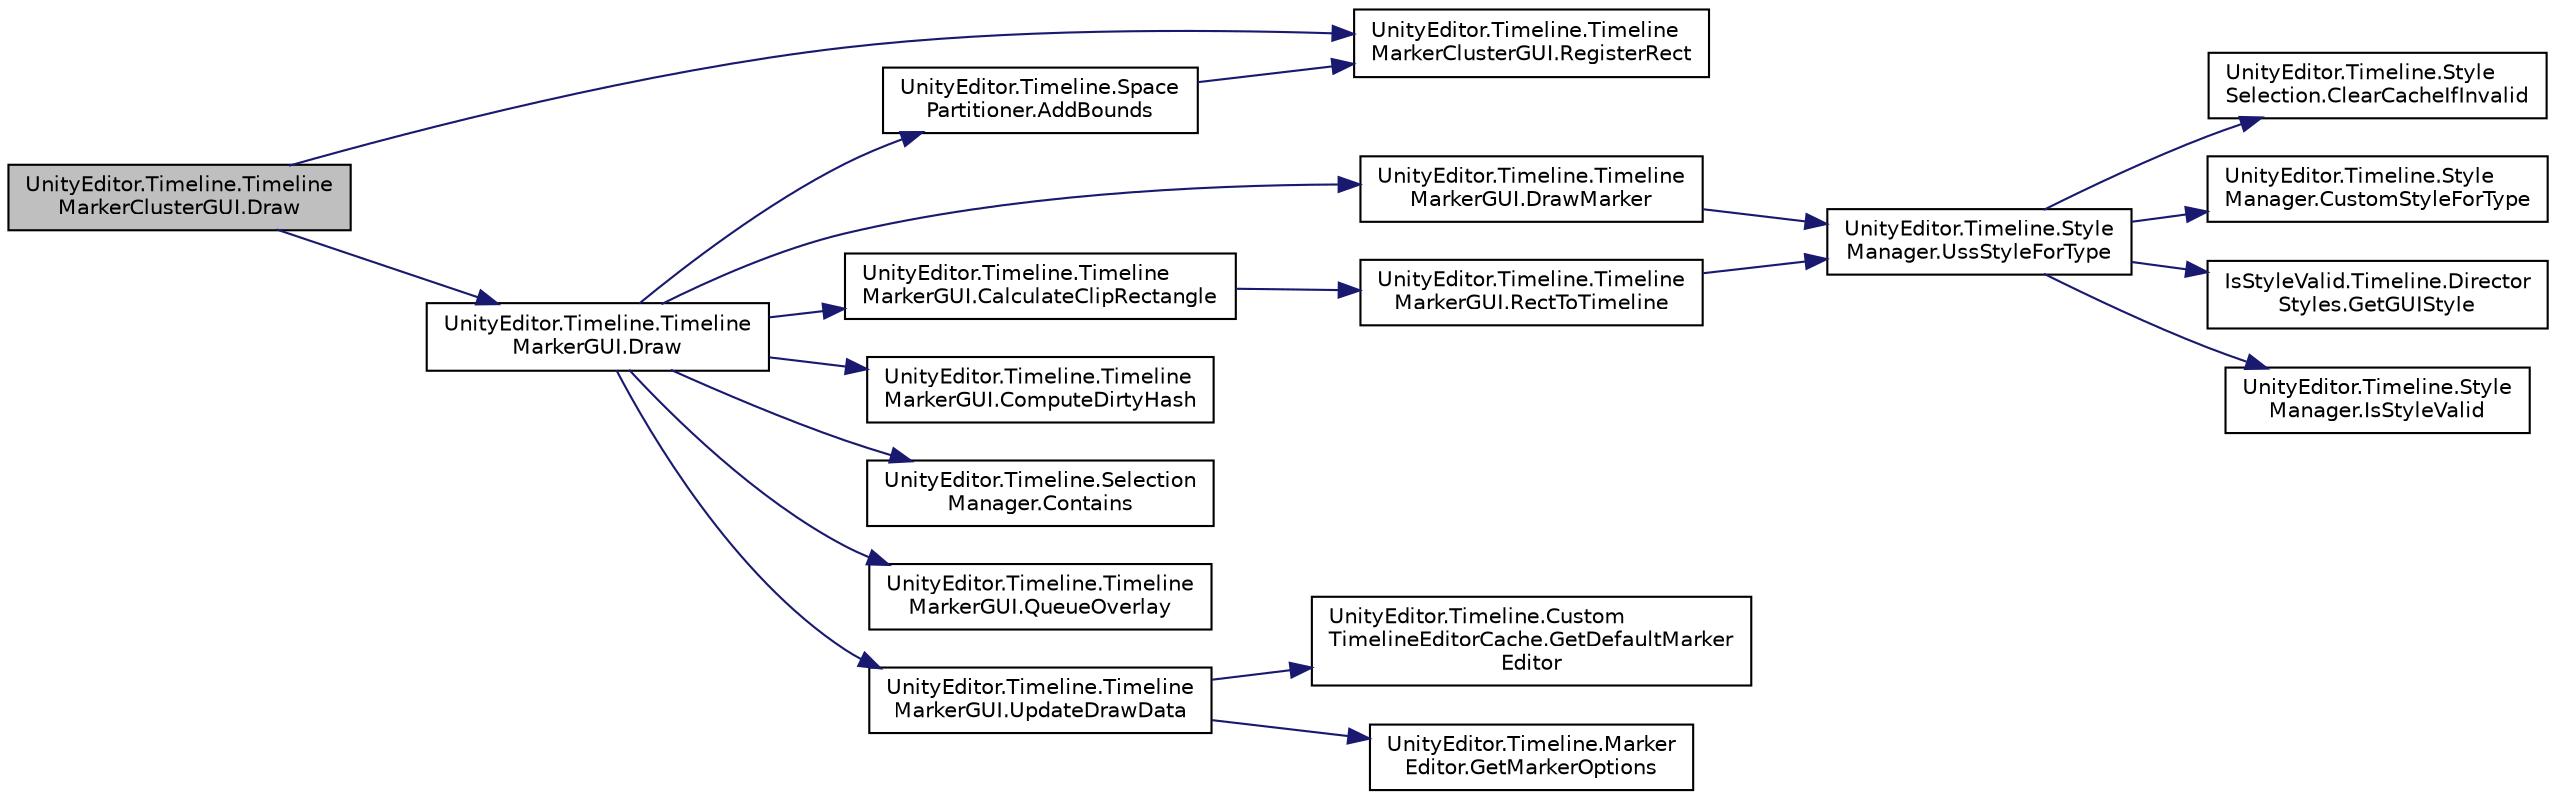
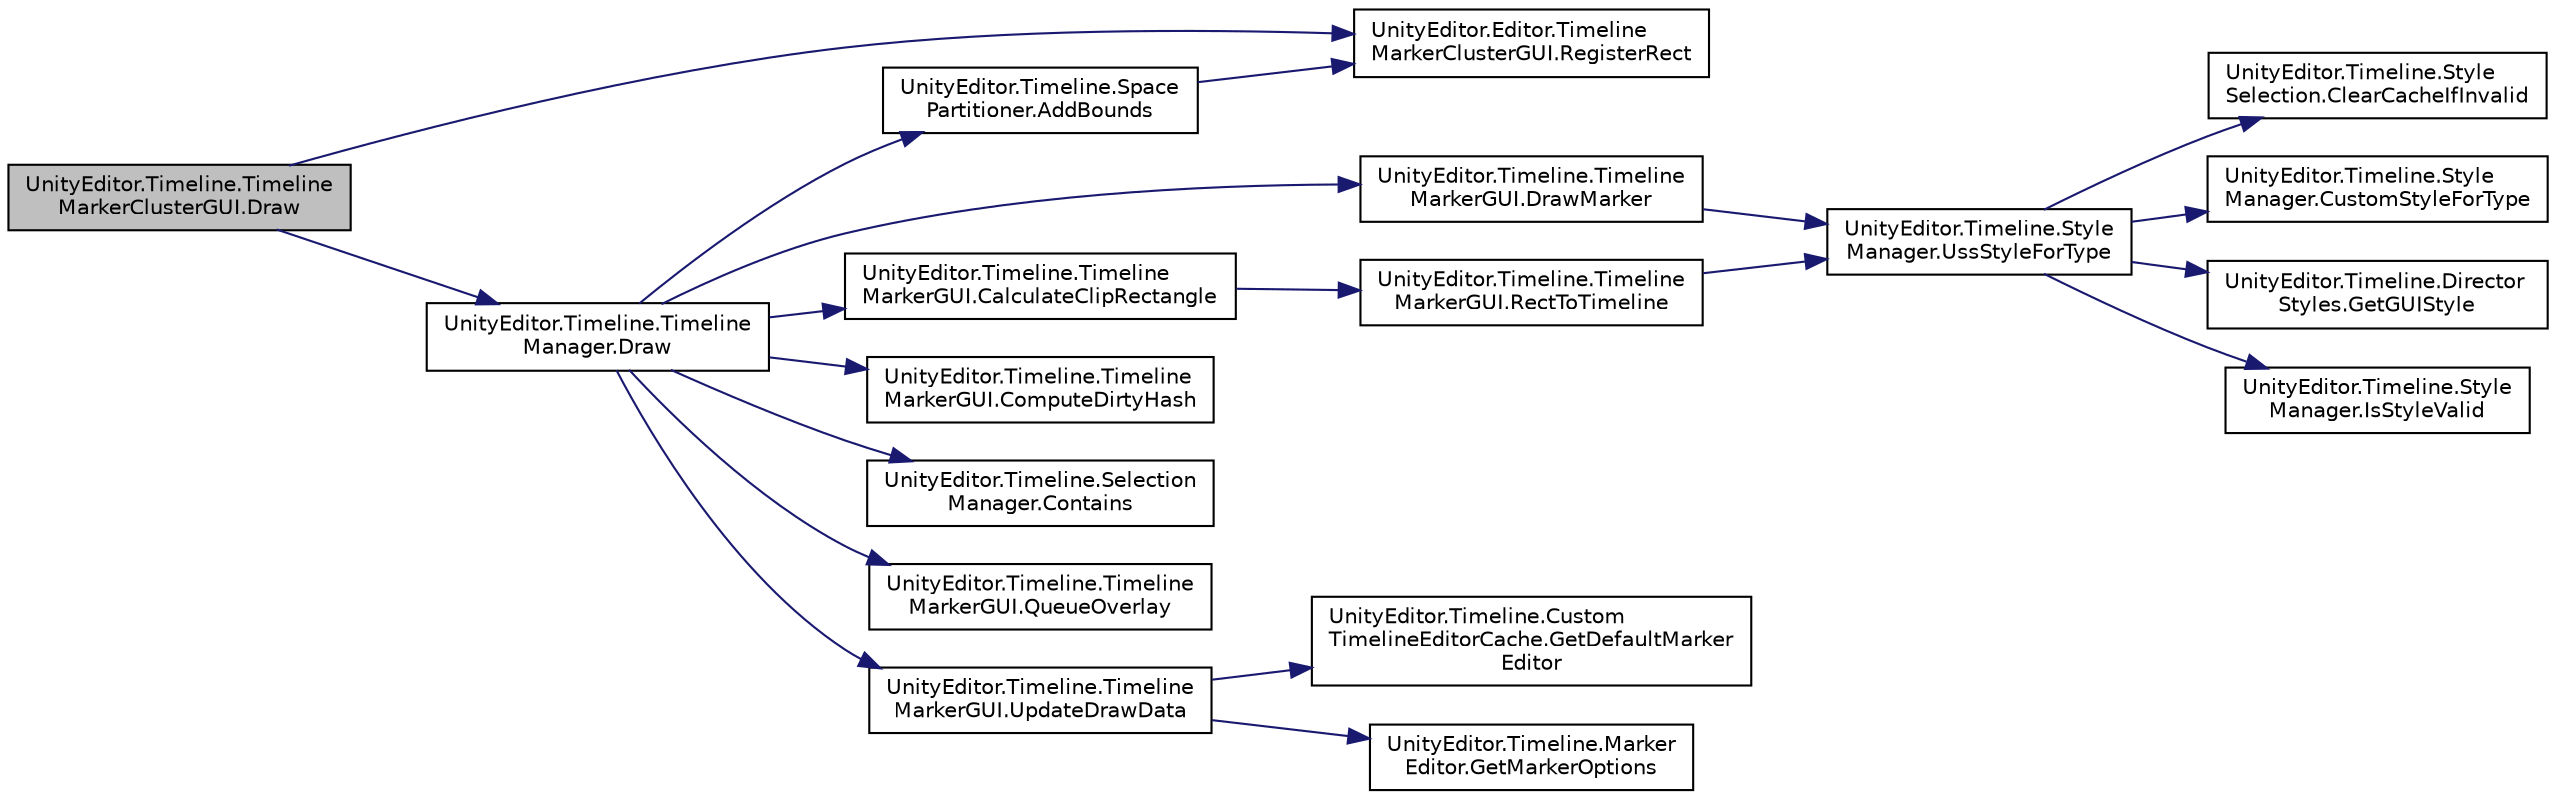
node "UnityEditor.Timeline.Timeline MarkerClusterGUI.RegisterRect": label "UnityEditor.Timeline.Timeline MarkerClusterGUI.RegisterRect" -> "UnityEditor.Editor.Timeline MarkerClusterGUI.RegisterRect"
node "IsStyleValid.Timeline.Director Styles.GetGUIStyle": label "IsStyleValid.Timeline.Director Styles.GetGUIStyle" -> "UnityEditor.Timeline.Director Styles.GetGUIStyle"
node "UnityEditor.Timeline.Timeline MarkerGUI.Draw": label "UnityEditor.Timeline.Timeline MarkerGUI.Draw" -> "UnityEditor.Timeline.Timeline Manager.Draw"
